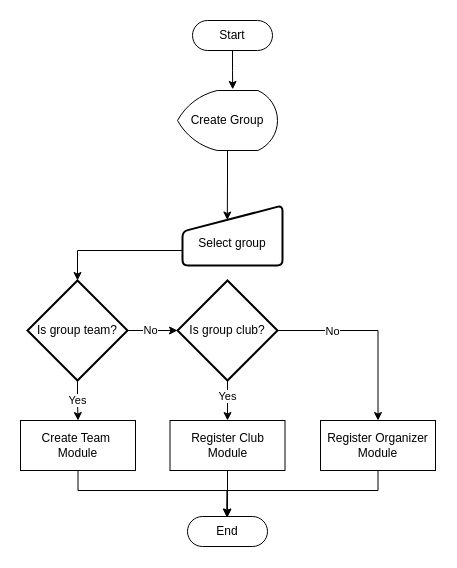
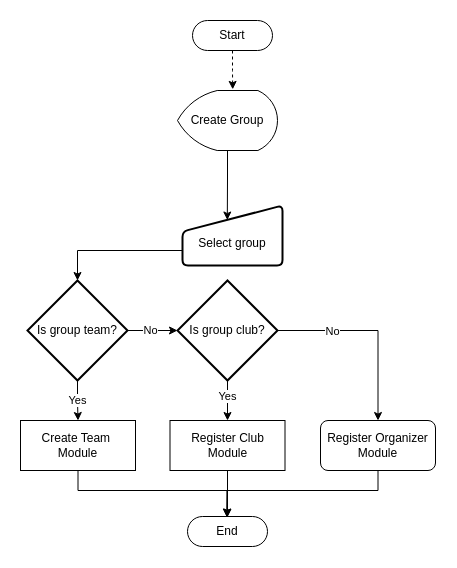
edge "Start" -> "Create Group": style solid -> dashed
node "Register Organizer Module": shape rectangle -> rounded rectangle
